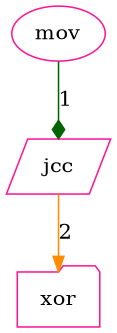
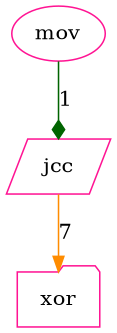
edge "jcc" -> "xor": label "2" -> "7"
